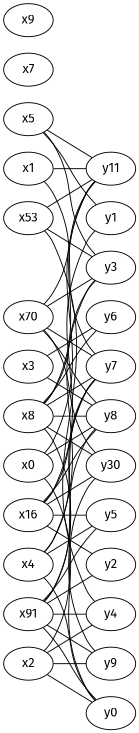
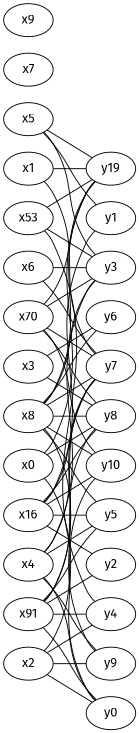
node "y11": label "y11" -> "y19"
node "x6": added
edge "x8" -- "y5": added
node "y30": label "y30" -> "y10"
edge "x91" -- "y9": now "x4" -- "y9"
